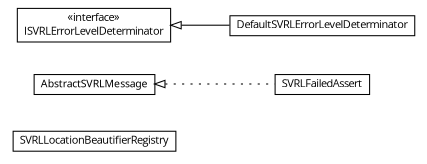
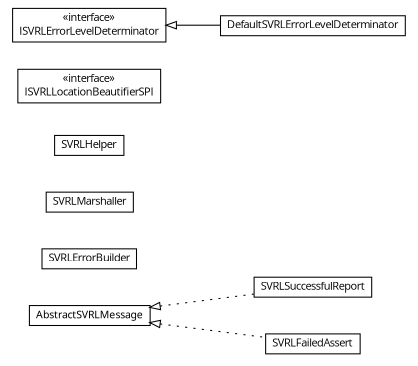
node "ISVRLLocationBeautifierSPI": added
node "SVRLLocationBeautifierRegistry": removed
node "SVRLHelper": added
node "SVRLMarshaller": added
node "SVRLErrorBuilder": added
node "SVRLSuccessfulReport": added
